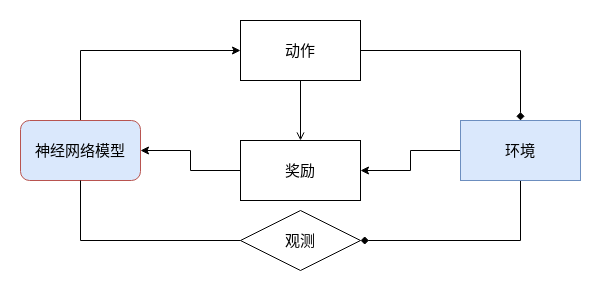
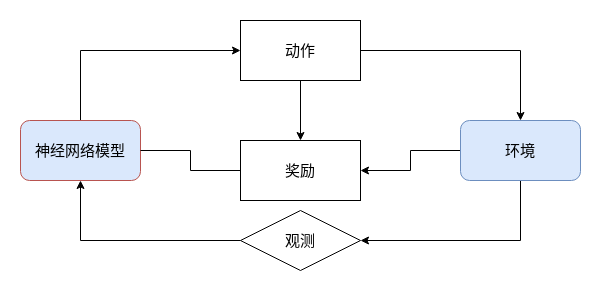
edge "动作" -> "环境": arrowhead diamond -> classic
edge "动作" -> "奖励": arrowhead open -> classic
edge "奖励" -> "神经网络模型": arrowhead classic -> none
node "环境": shape rectangle -> rounded rectangle
edge "神经网络模型" -- "观测": arrowhead none -> classic
edge "环境" -> "观测": arrowhead diamond -> classic
